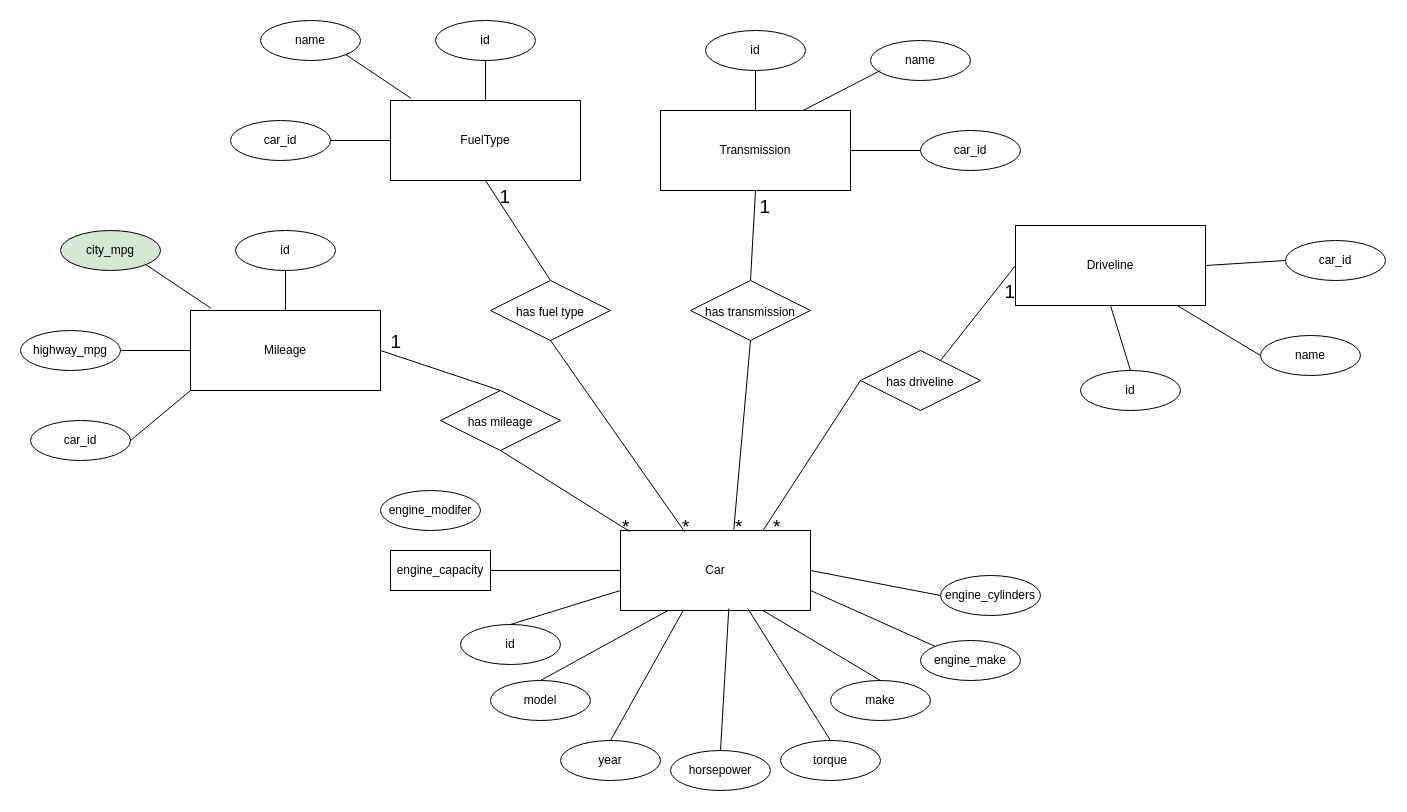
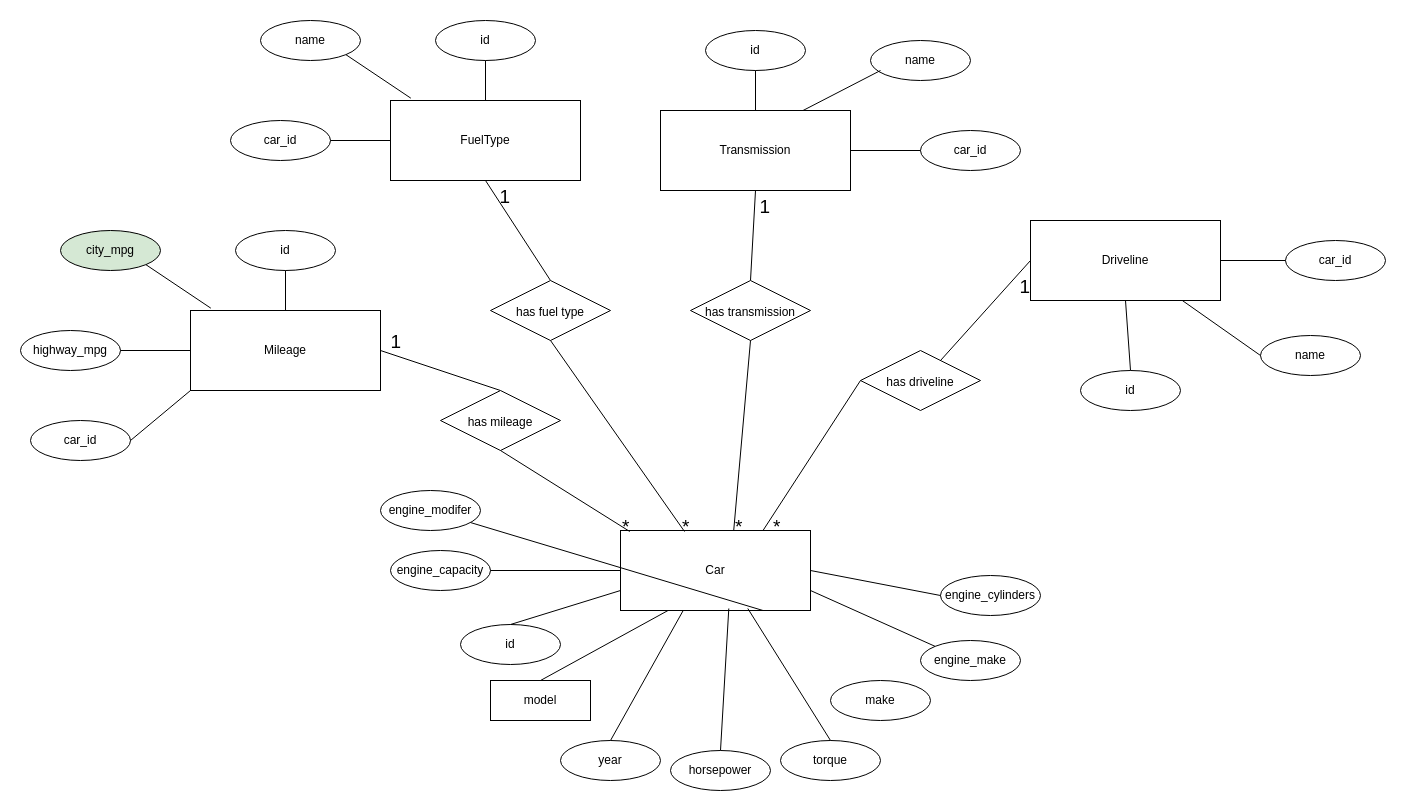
node "Driveline": moved (1111, 266) -> (1126, 261)
node "engine_capacity": shape rectangle -> ellipse
edge "Car" -- "make": now "Car" -- "engine_modifer"
node "model": shape ellipse -> rectangle
